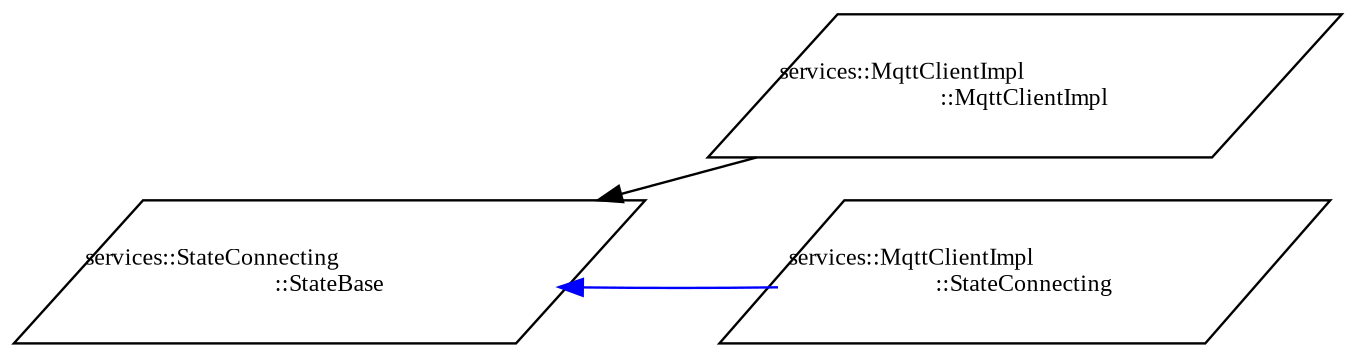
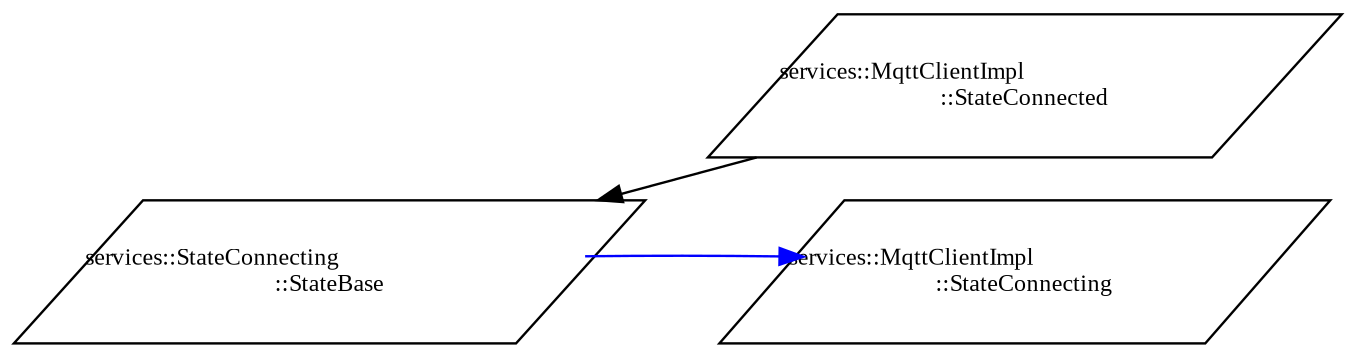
node "services::MqttClientImpl ::MqttClientImpl": label "services::MqttClientImpl ::MqttClientImpl" -> "services::MqttClientImpl ::StateConnected"
edge "services::MqttClientImpl ::StateConnecting" -> "services::StateConnecting ::StateBase": reversed
